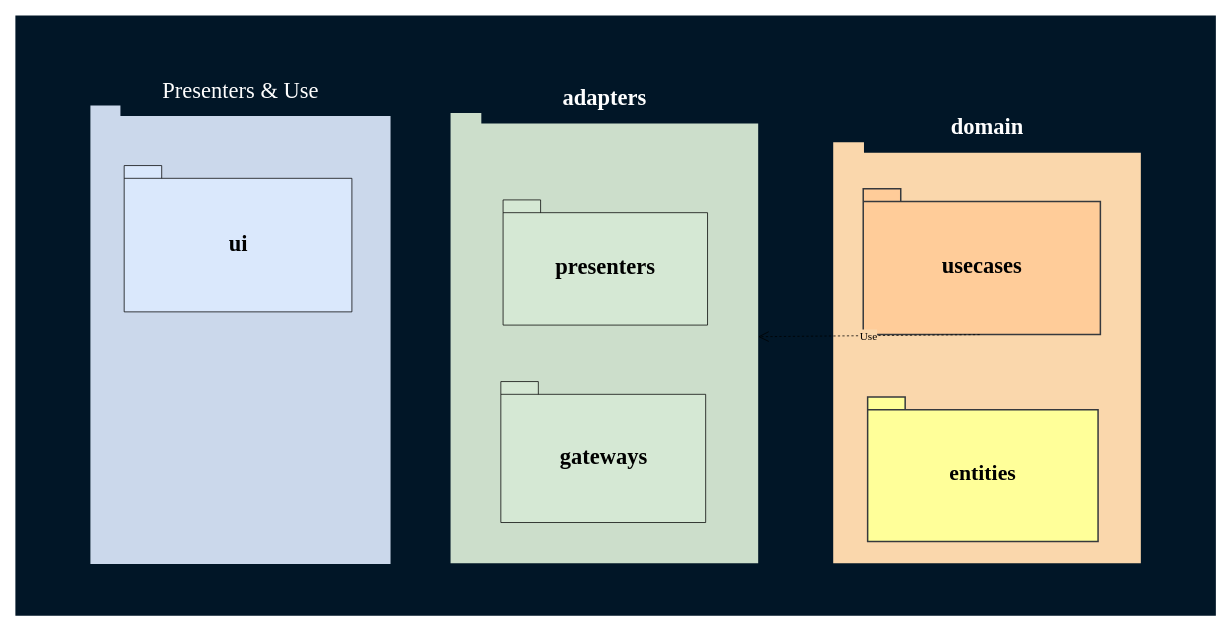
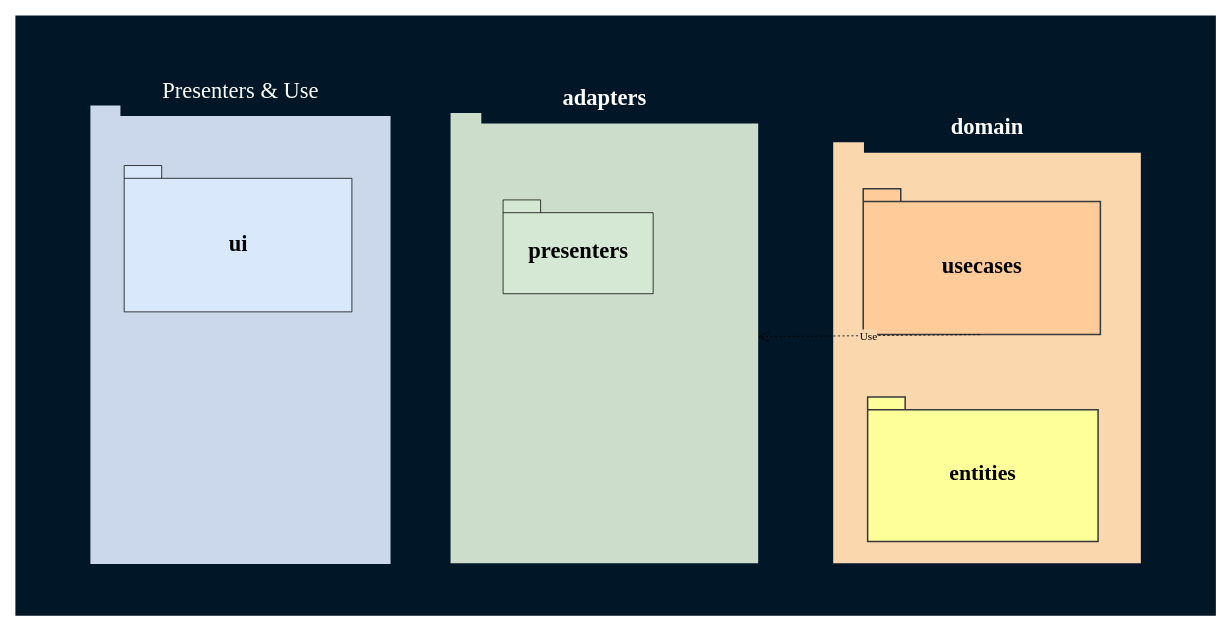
node "presenters": size 204x125 -> 150x94
node "gateways": removed
